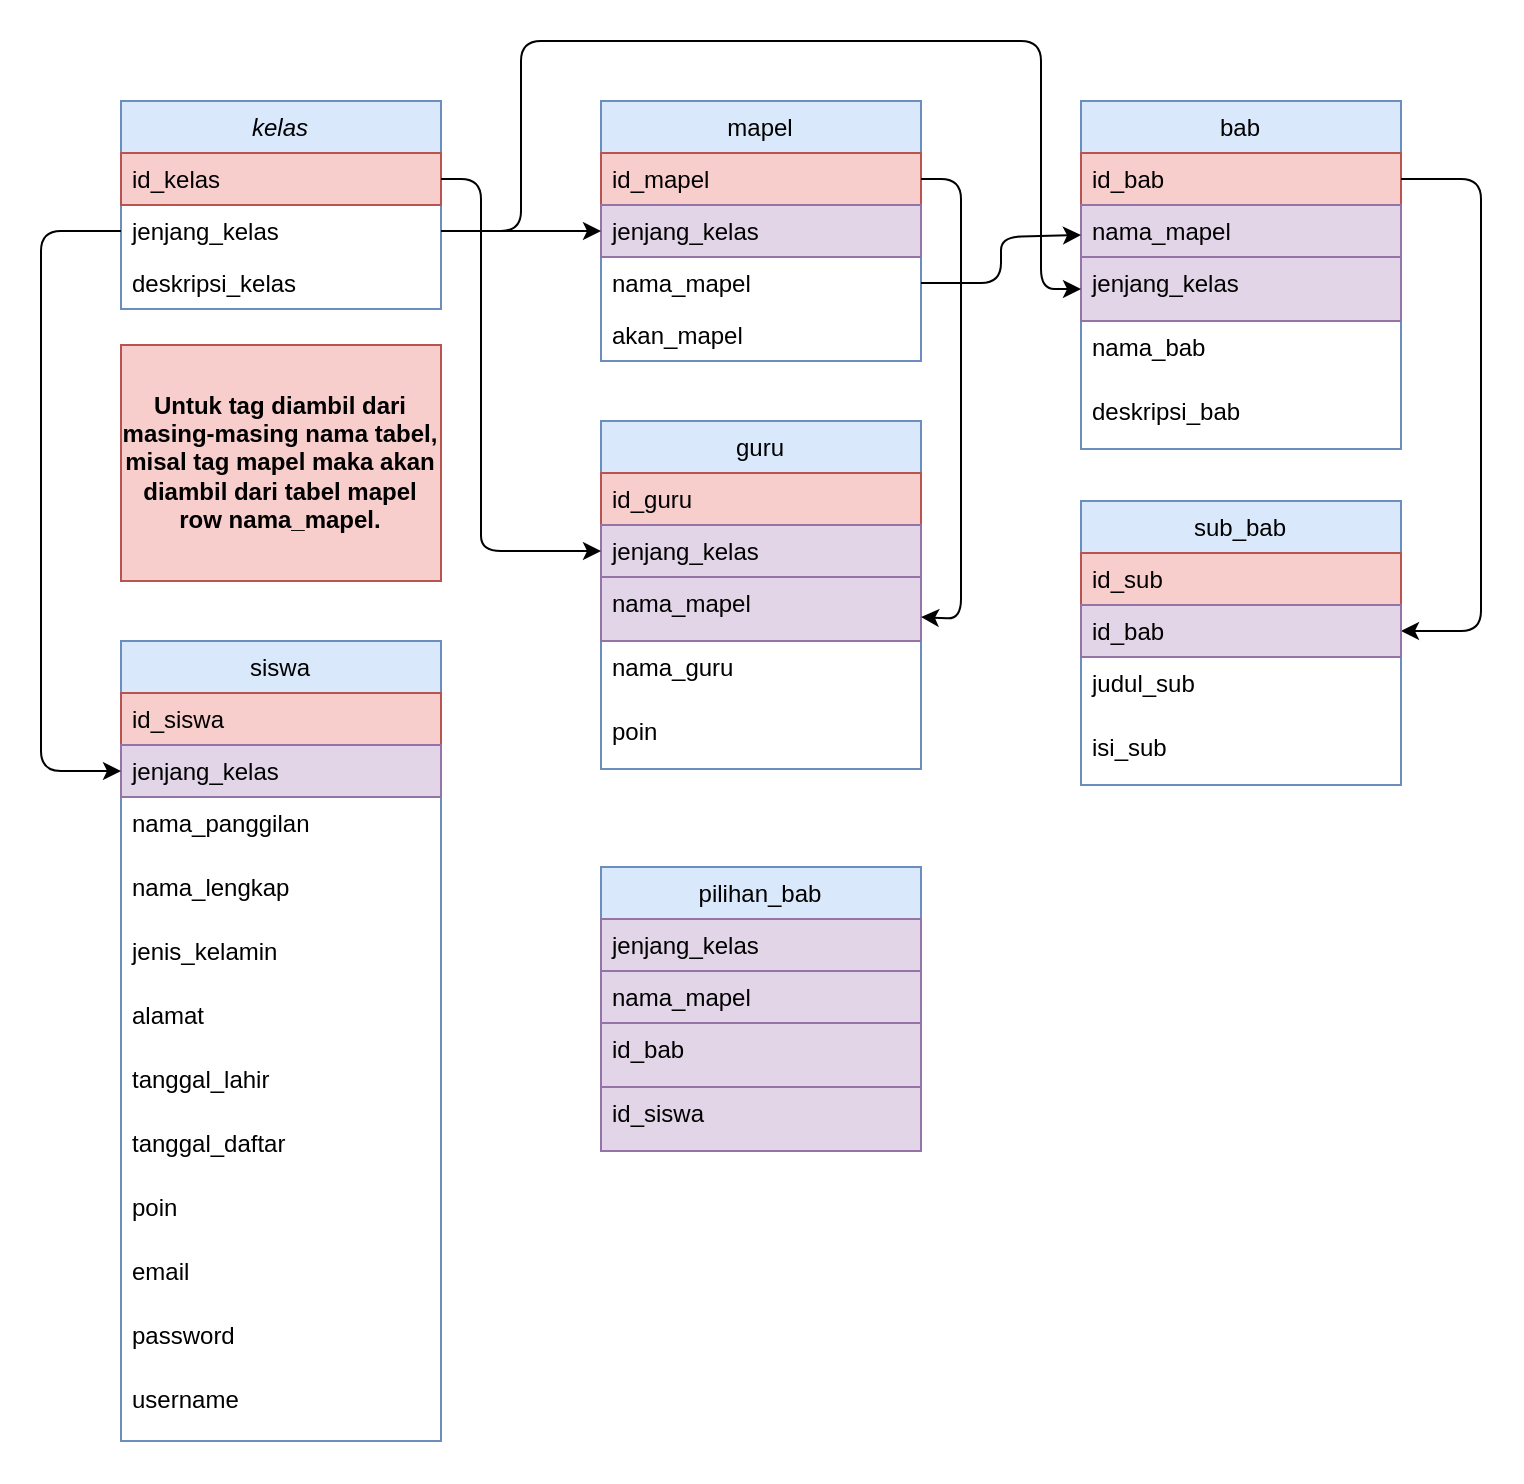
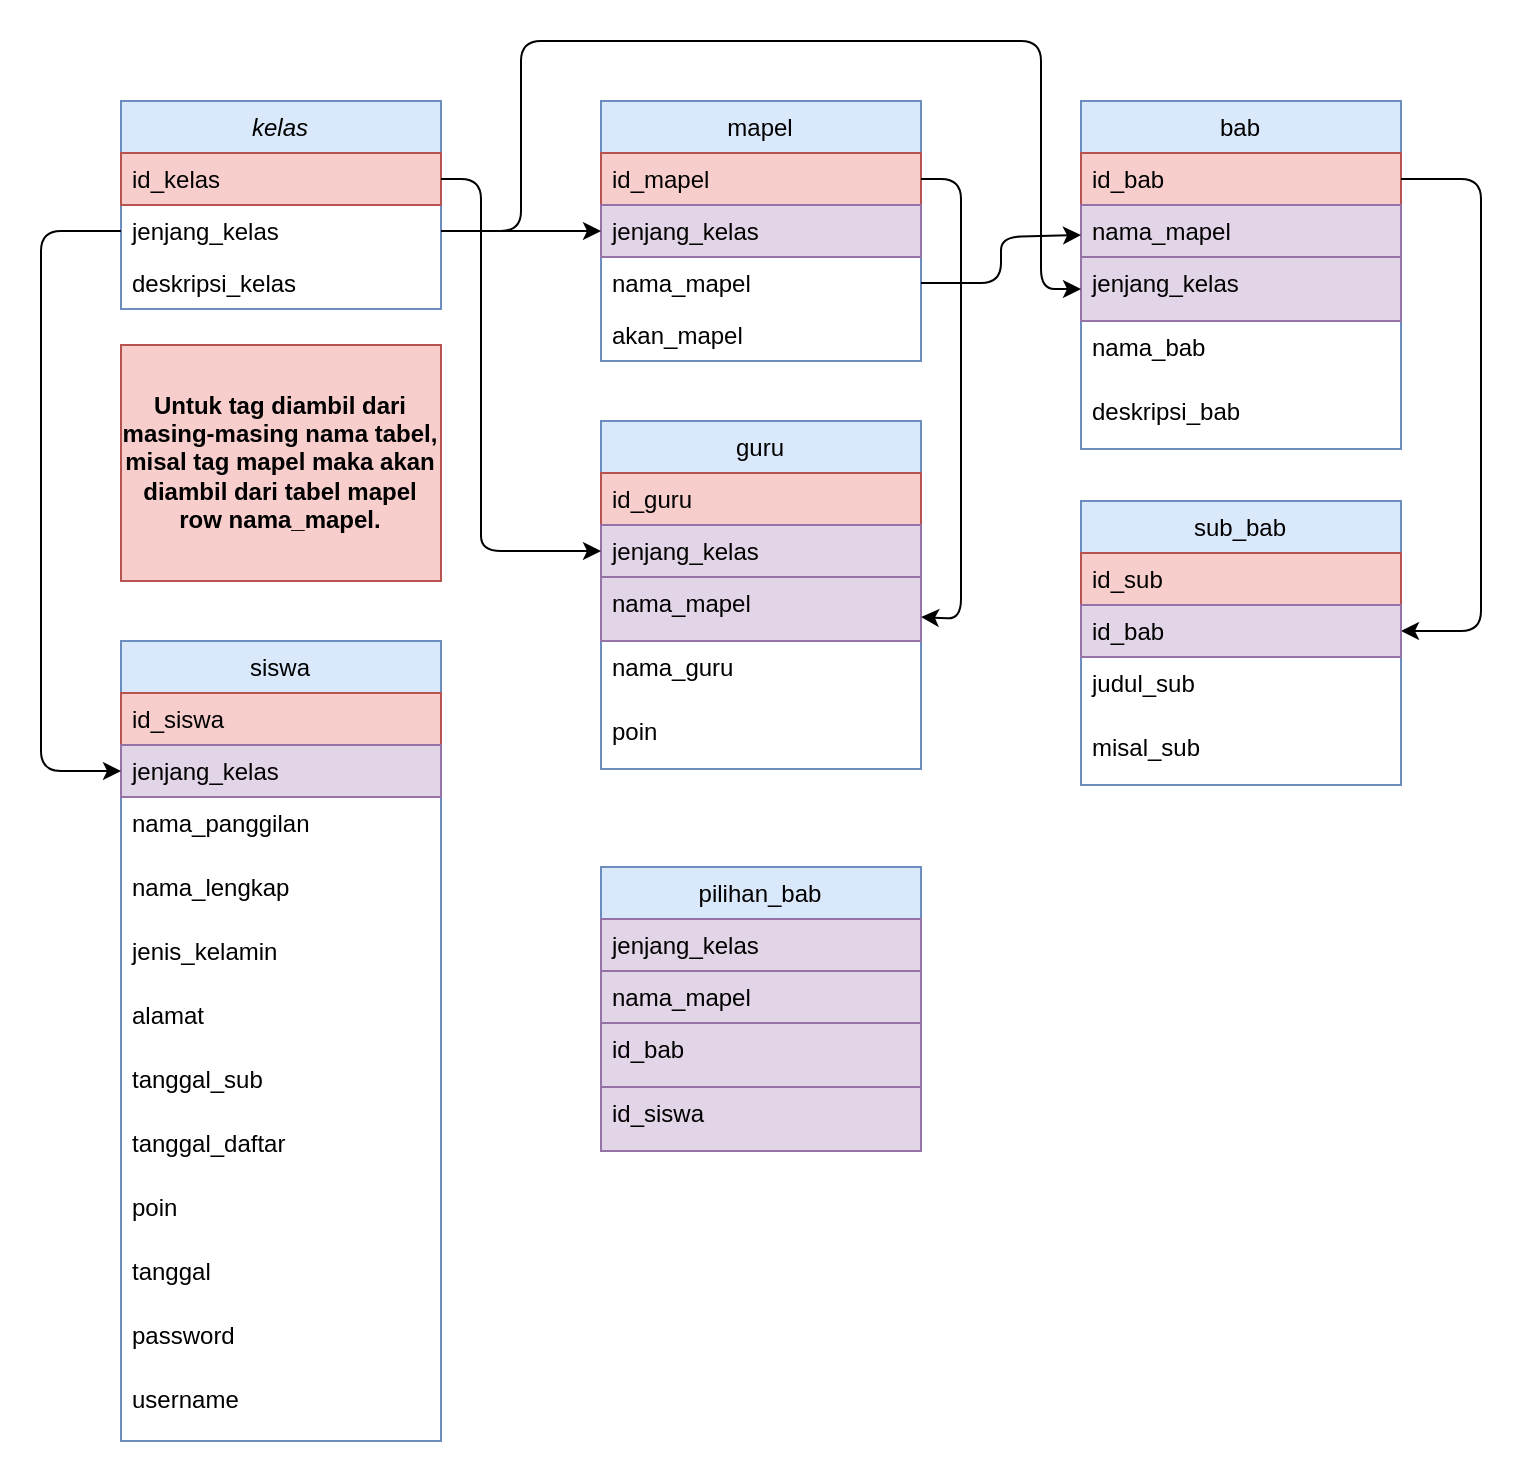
node "isi_sub": label "isi_sub" -> "misal_sub"
node "tanggal_lahir": label "tanggal_lahir" -> "tanggal_sub"
node "email": label "email" -> "tanggal"
